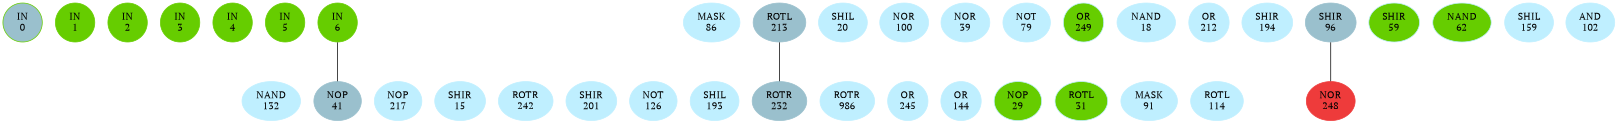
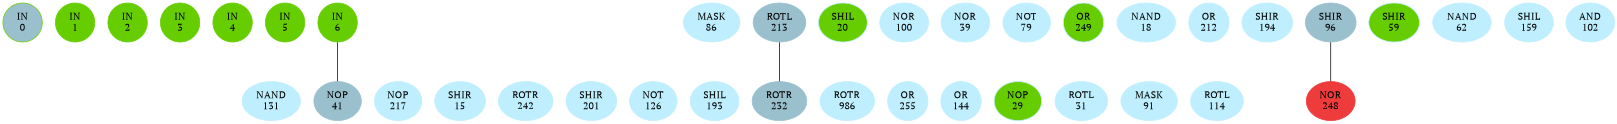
node "SHIL 20": fillcolor lightblue1 -> chartreuse3
node "NAND 62": fillcolor chartreuse3 -> lightblue1
node "NAND 132": label "NAND 132" -> "NAND 131"
node "OR 245": label "OR 245" -> "OR 255"
node "ROTL 31": fillcolor chartreuse3 -> lightblue1
